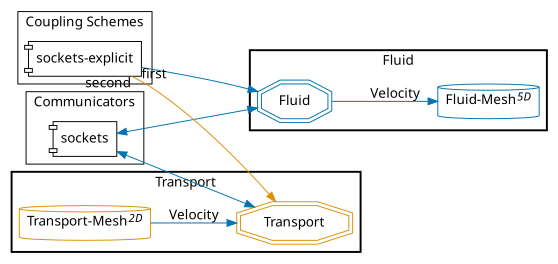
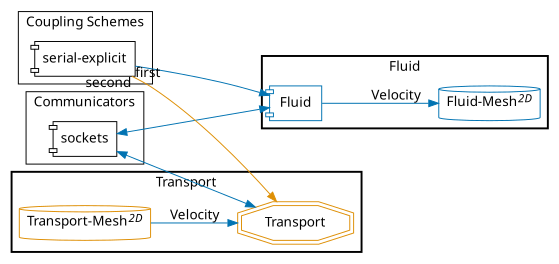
node "sockets-explicit": label "sockets-explicit" -> "serial-explicit"
node "Fluid-Mesh": text "5D" -> "2D"
node "Fluid": shape doubleoctagon -> component
